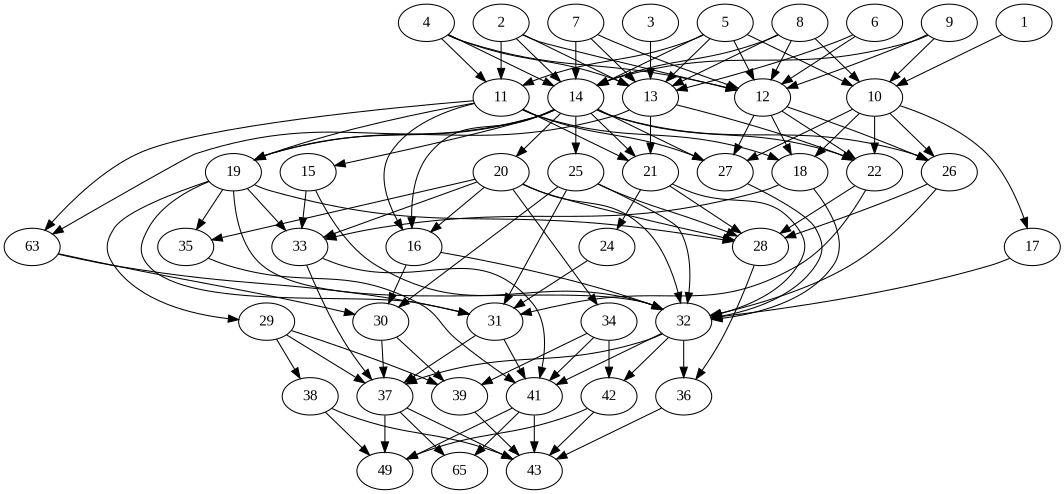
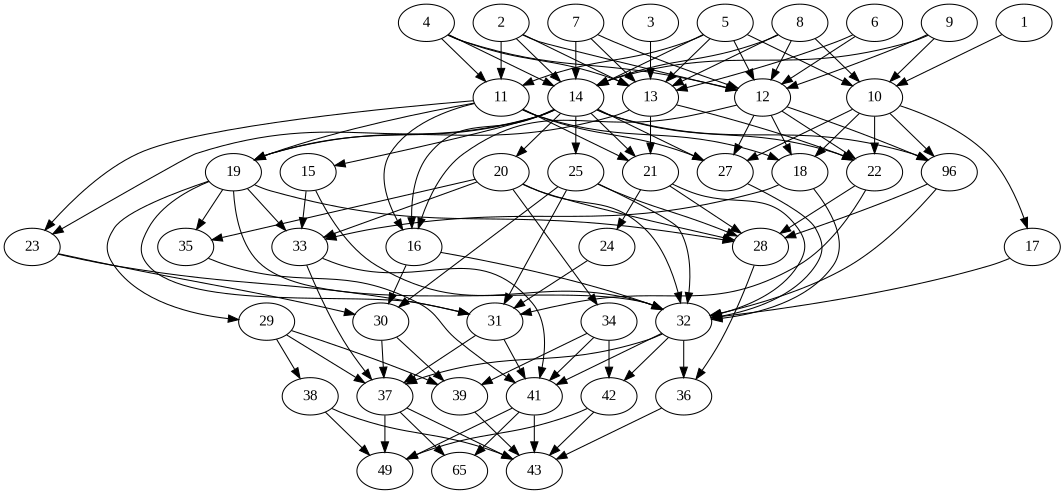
node "26": label "26" -> "96"
edge "20" -> "16": now "12" -> "16"
node "63": label "63" -> "23"
